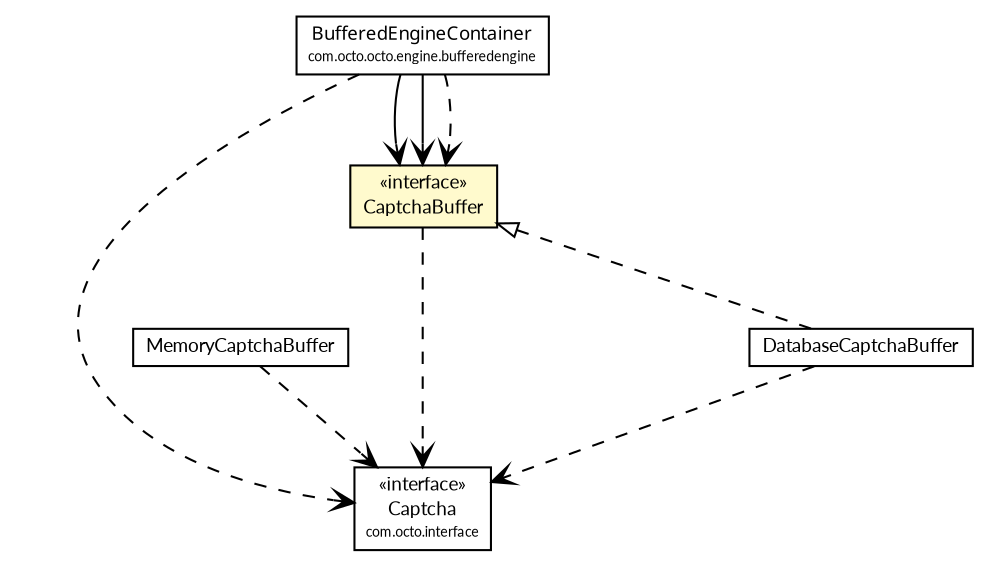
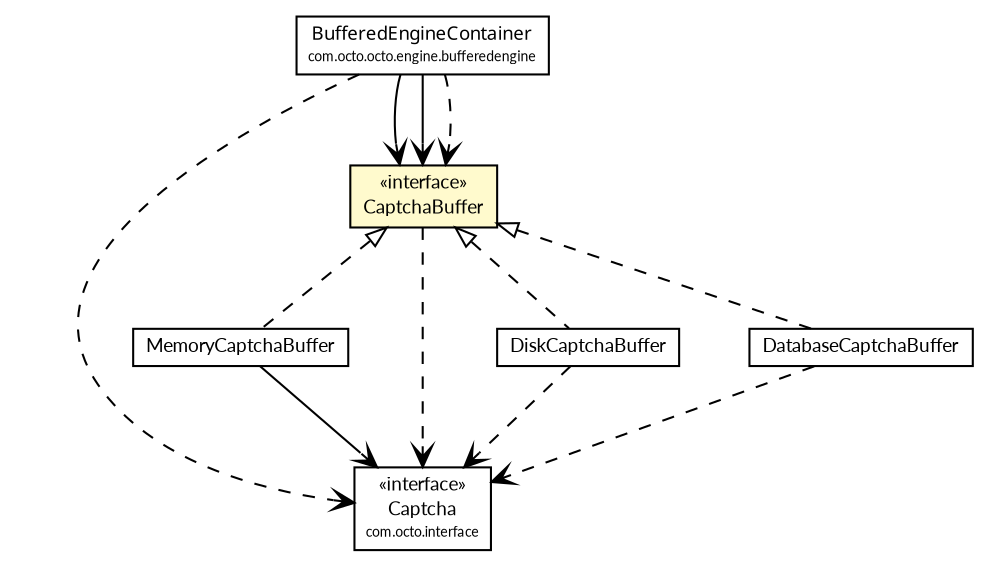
edge "MemoryCaptchaBuffer" -> "CaptchaBuffer": added
node "DiskCaptchaBuffer": added
edge "MemoryCaptchaBuffer" -> "Captcha": style dashed -> solid
